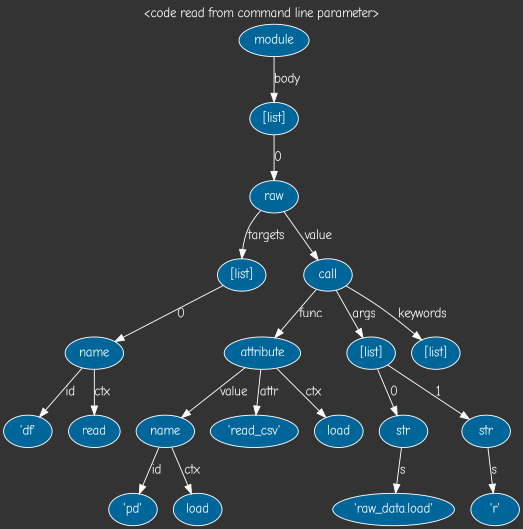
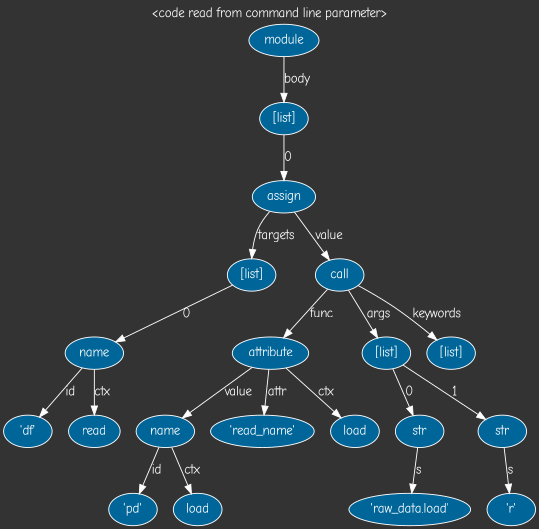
node "raw": label "raw" -> "assign"
node "'read_csv'": label "'read_csv'" -> "'read_name'"
